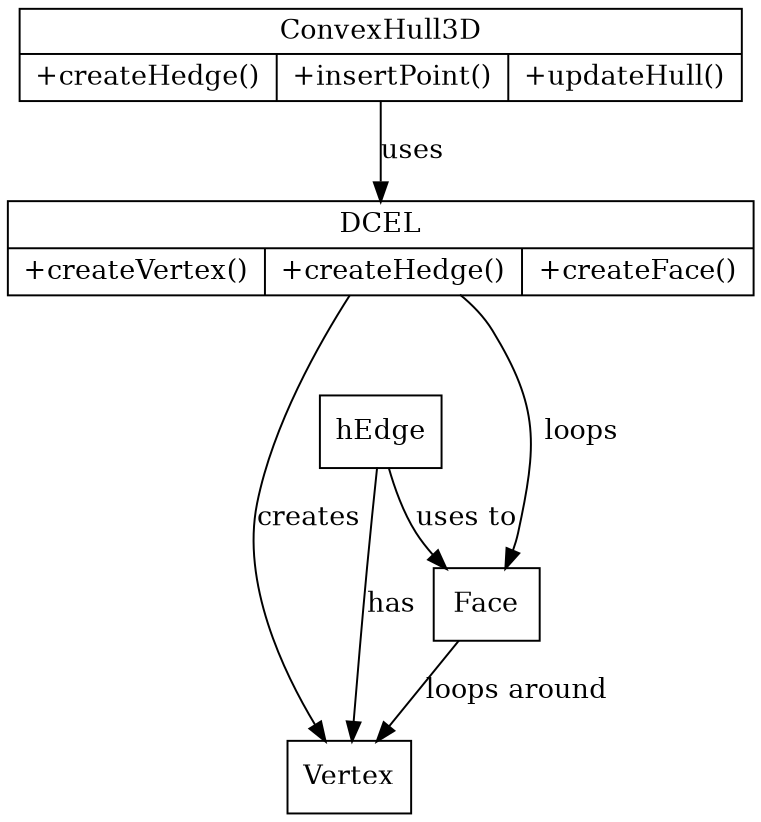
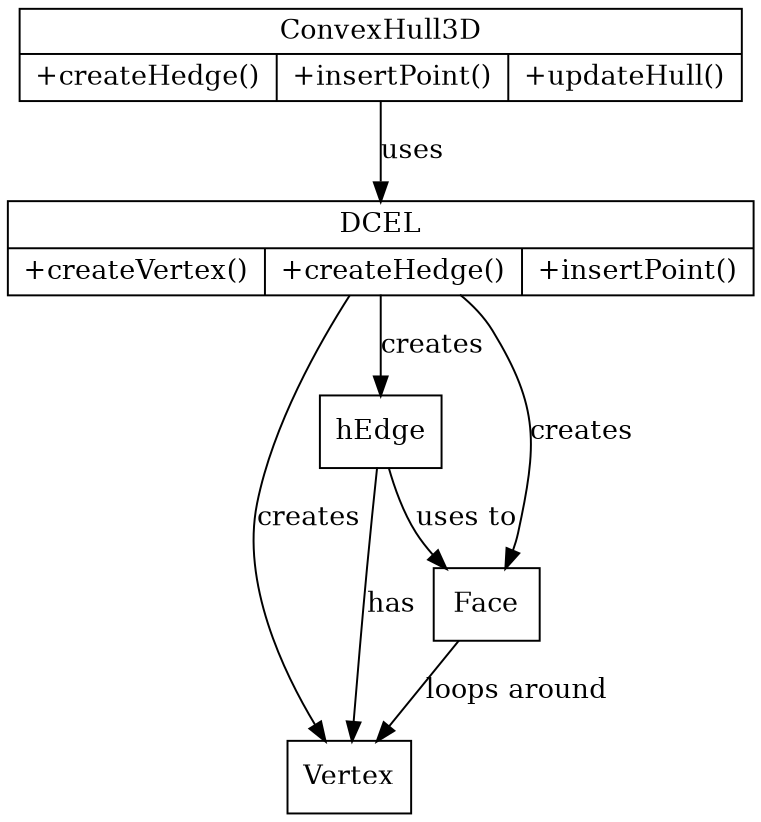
node "DCEL": text "+createFace()" -> "+insertPoint()"
edge "DCEL" -> "hEdge": added, label "creates"
edge "DCEL" -> "Face": label "loops" -> "creates"
